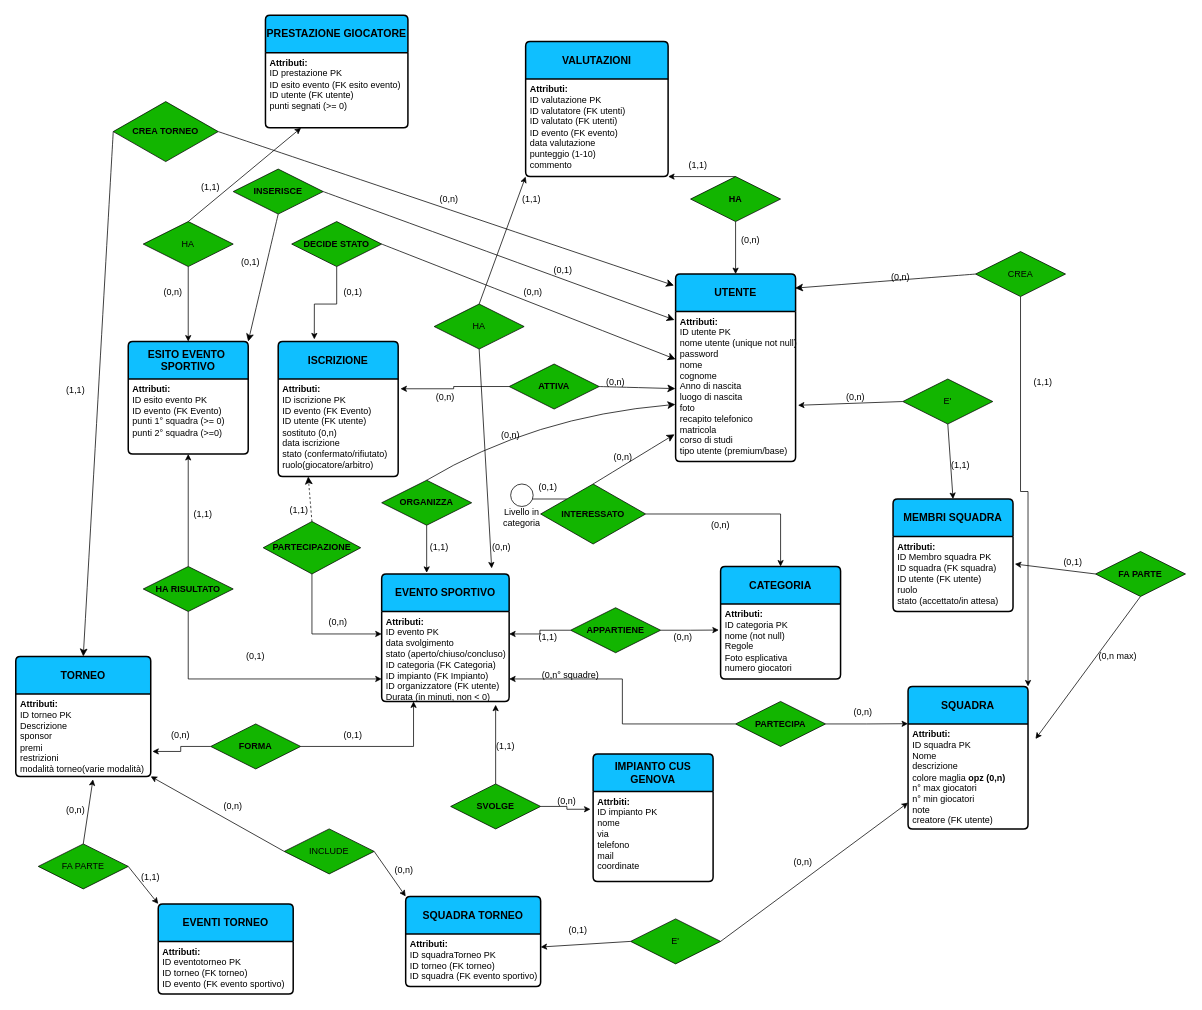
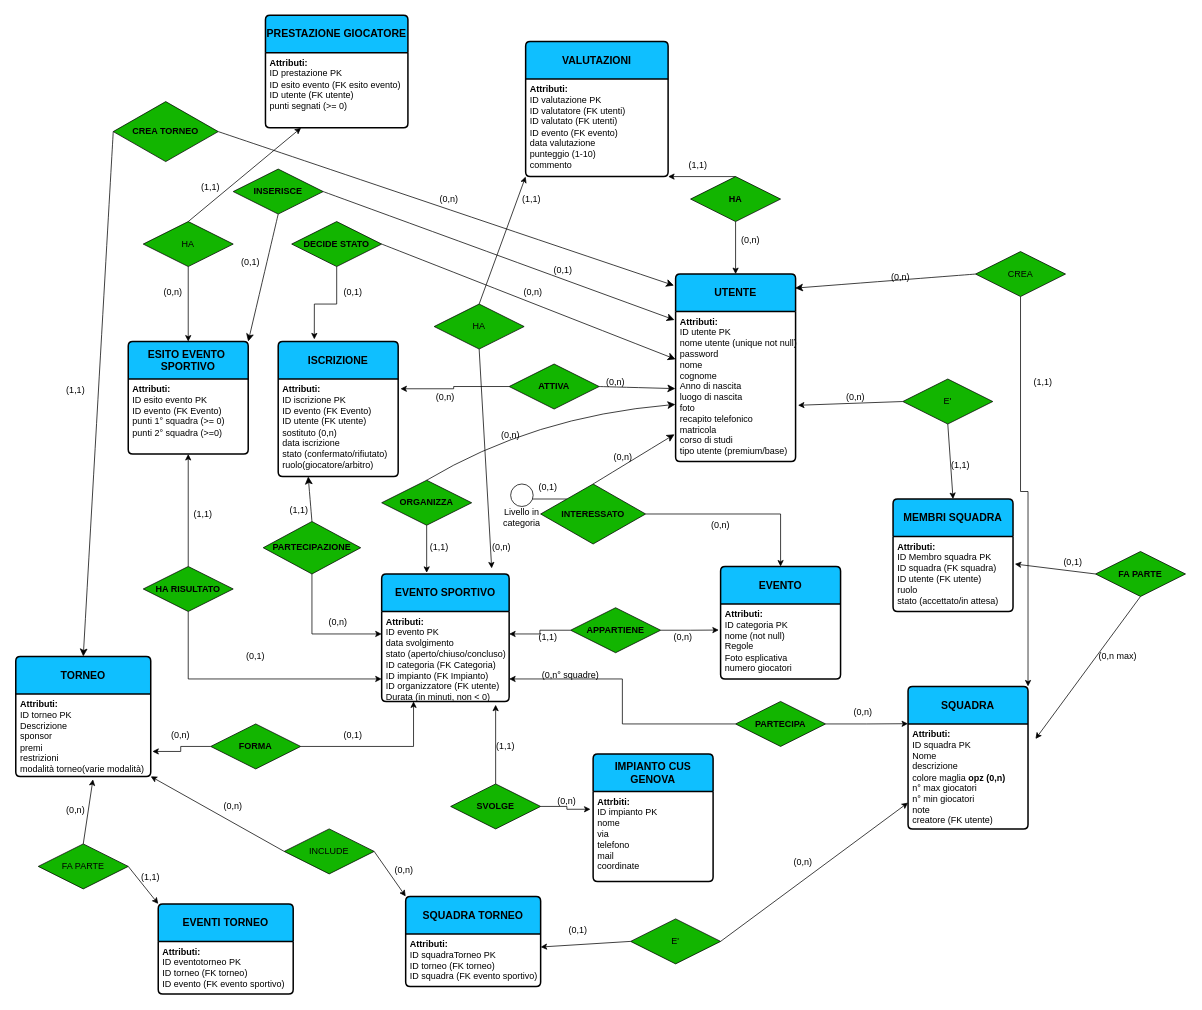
edge "PARTECIPAZIONE" -> "ISCRIZIONE": style dashed -> solid
node "CATEGORIA": label "CATEGORIA" -> "EVENTO"
